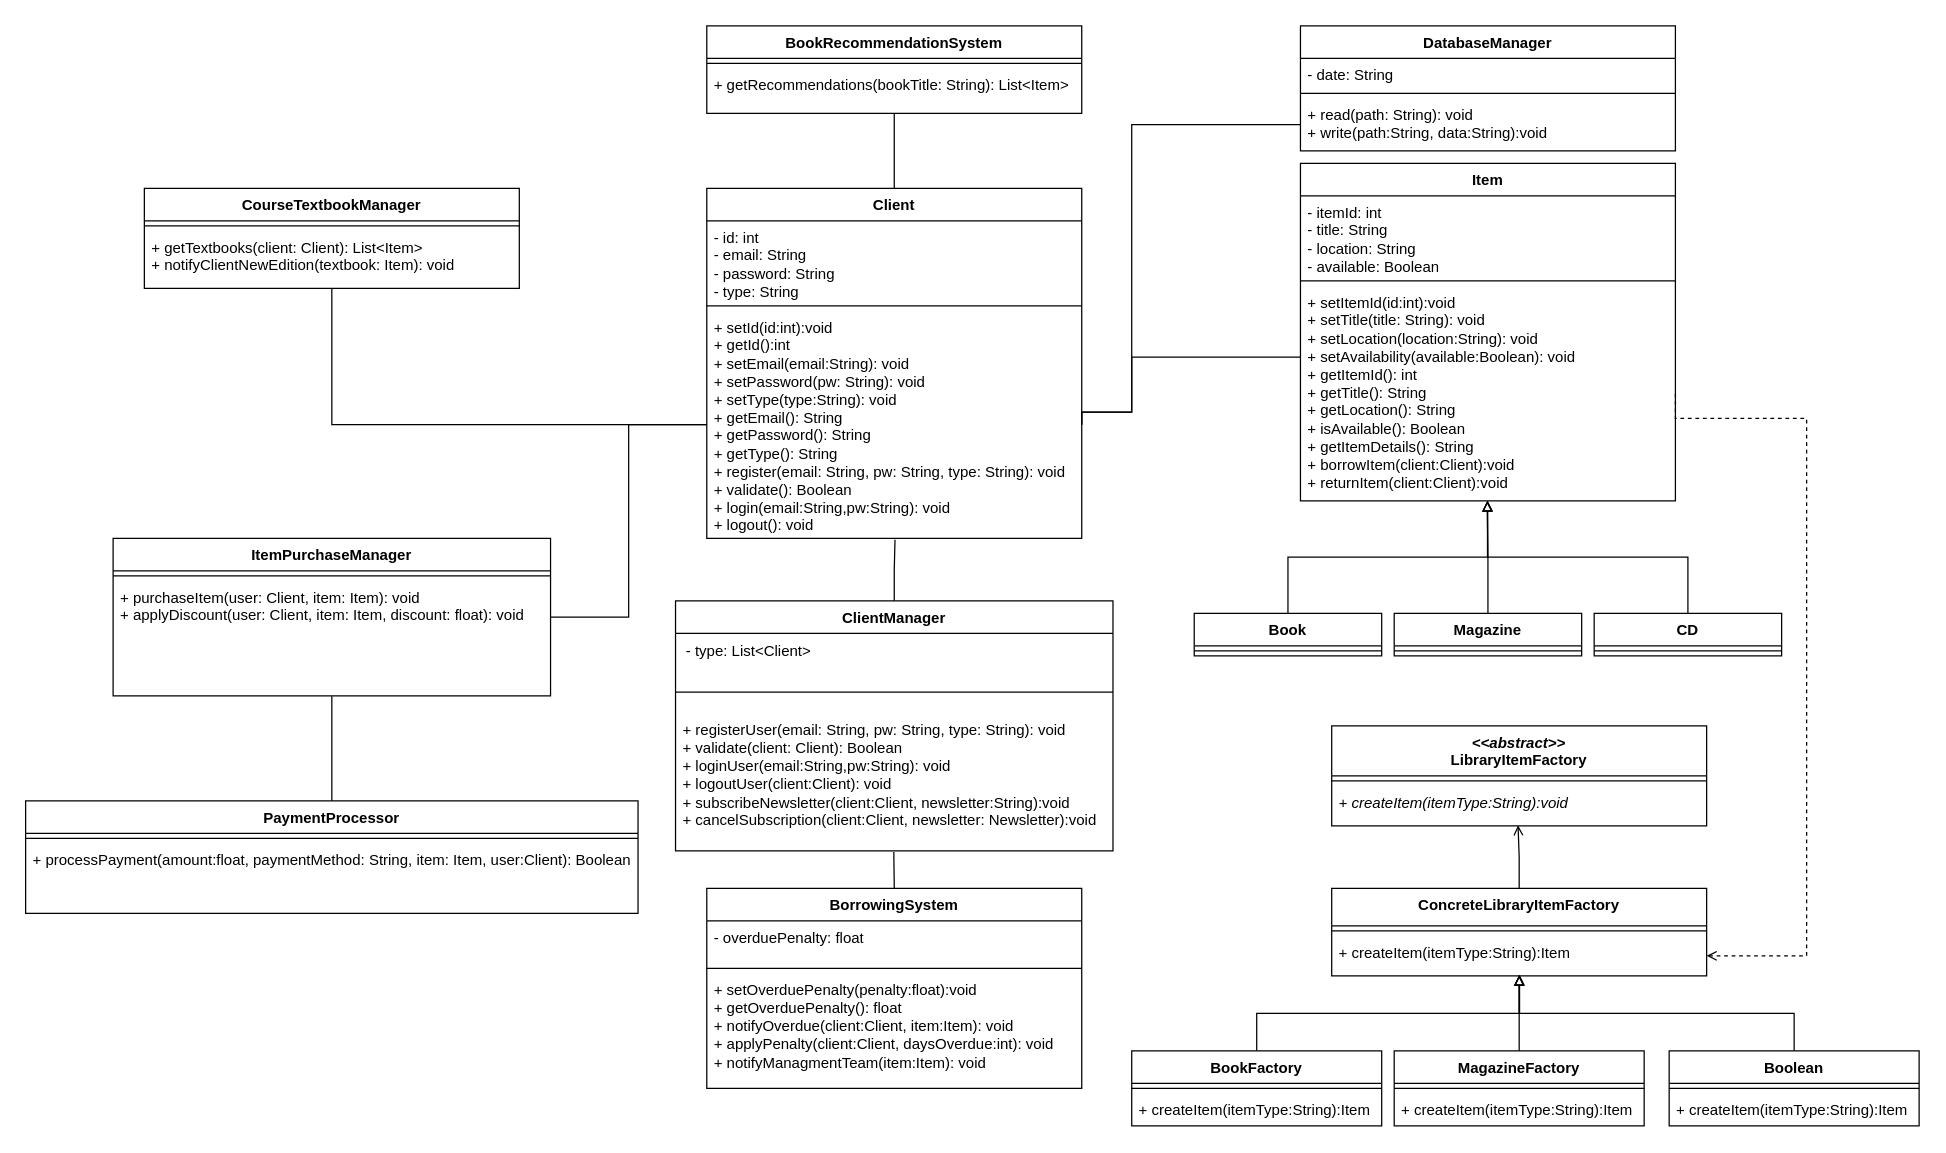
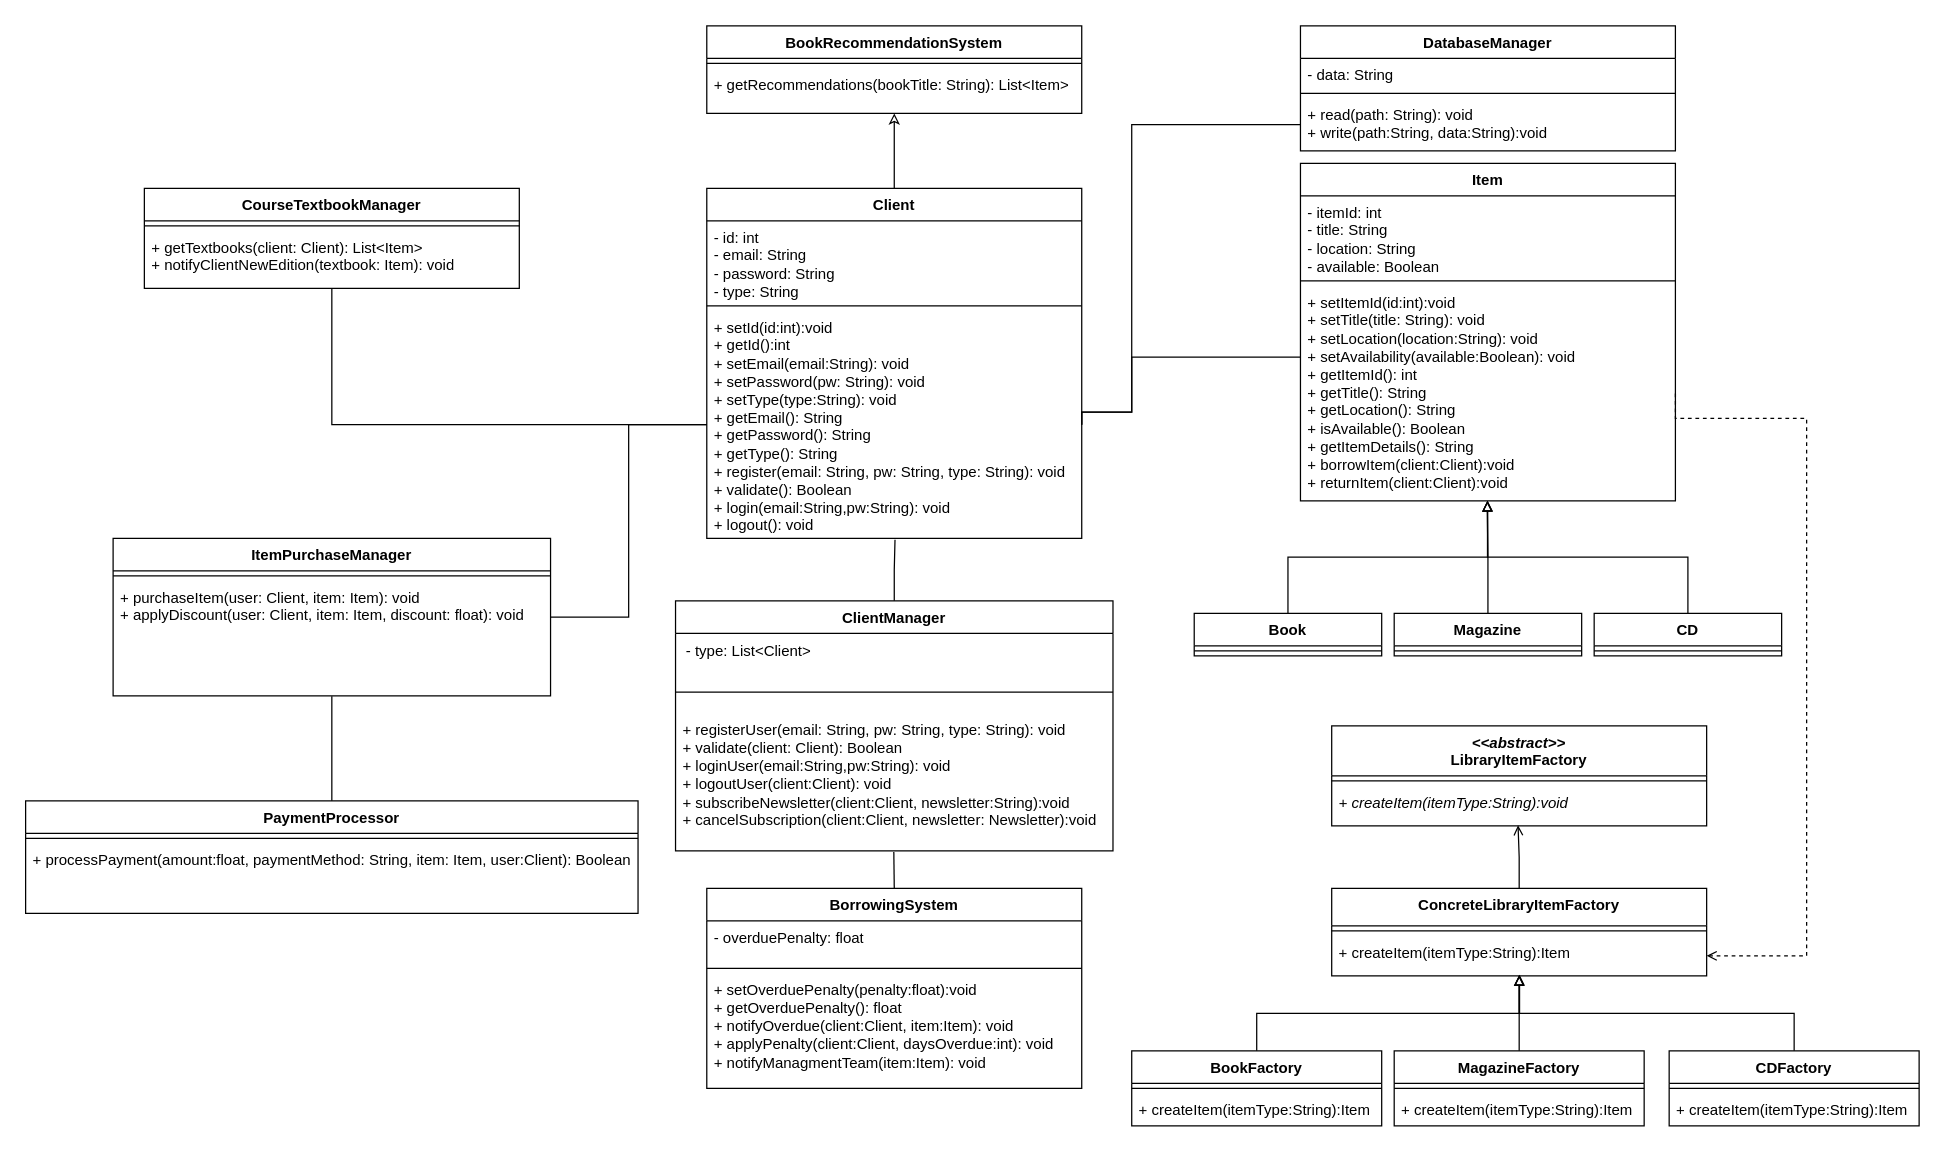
node "- date: String": label "- date: String" -> "- data: String"
edge "BookRecommendationSystem" -- "Client": arrowhead none -> classic
node "Boolean": label "Boolean" -> "CDFactory"
